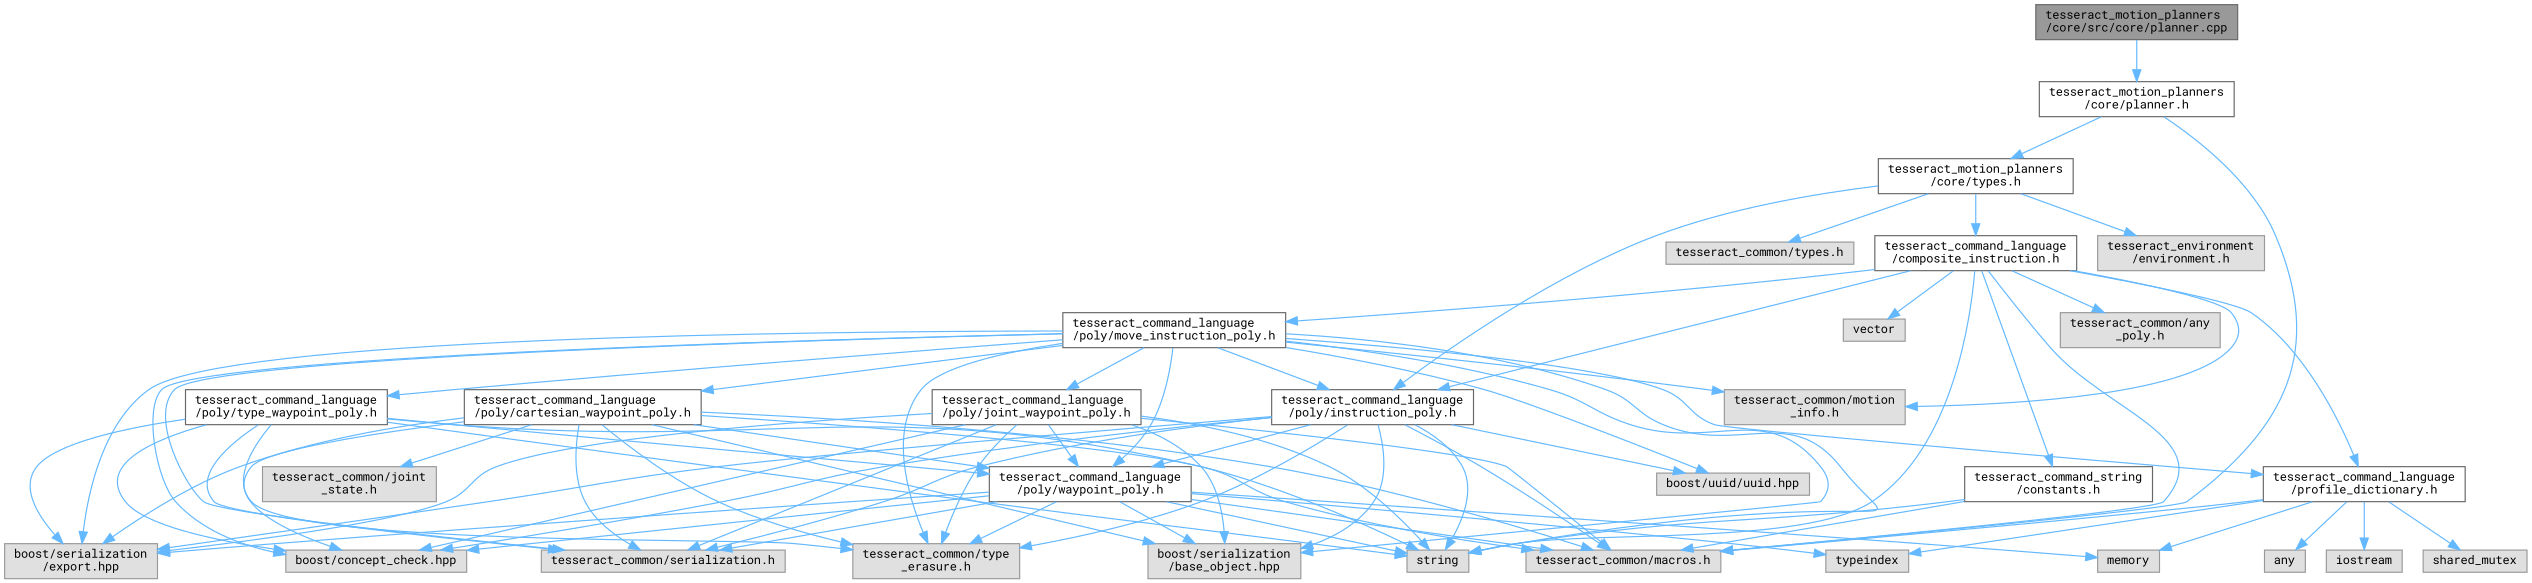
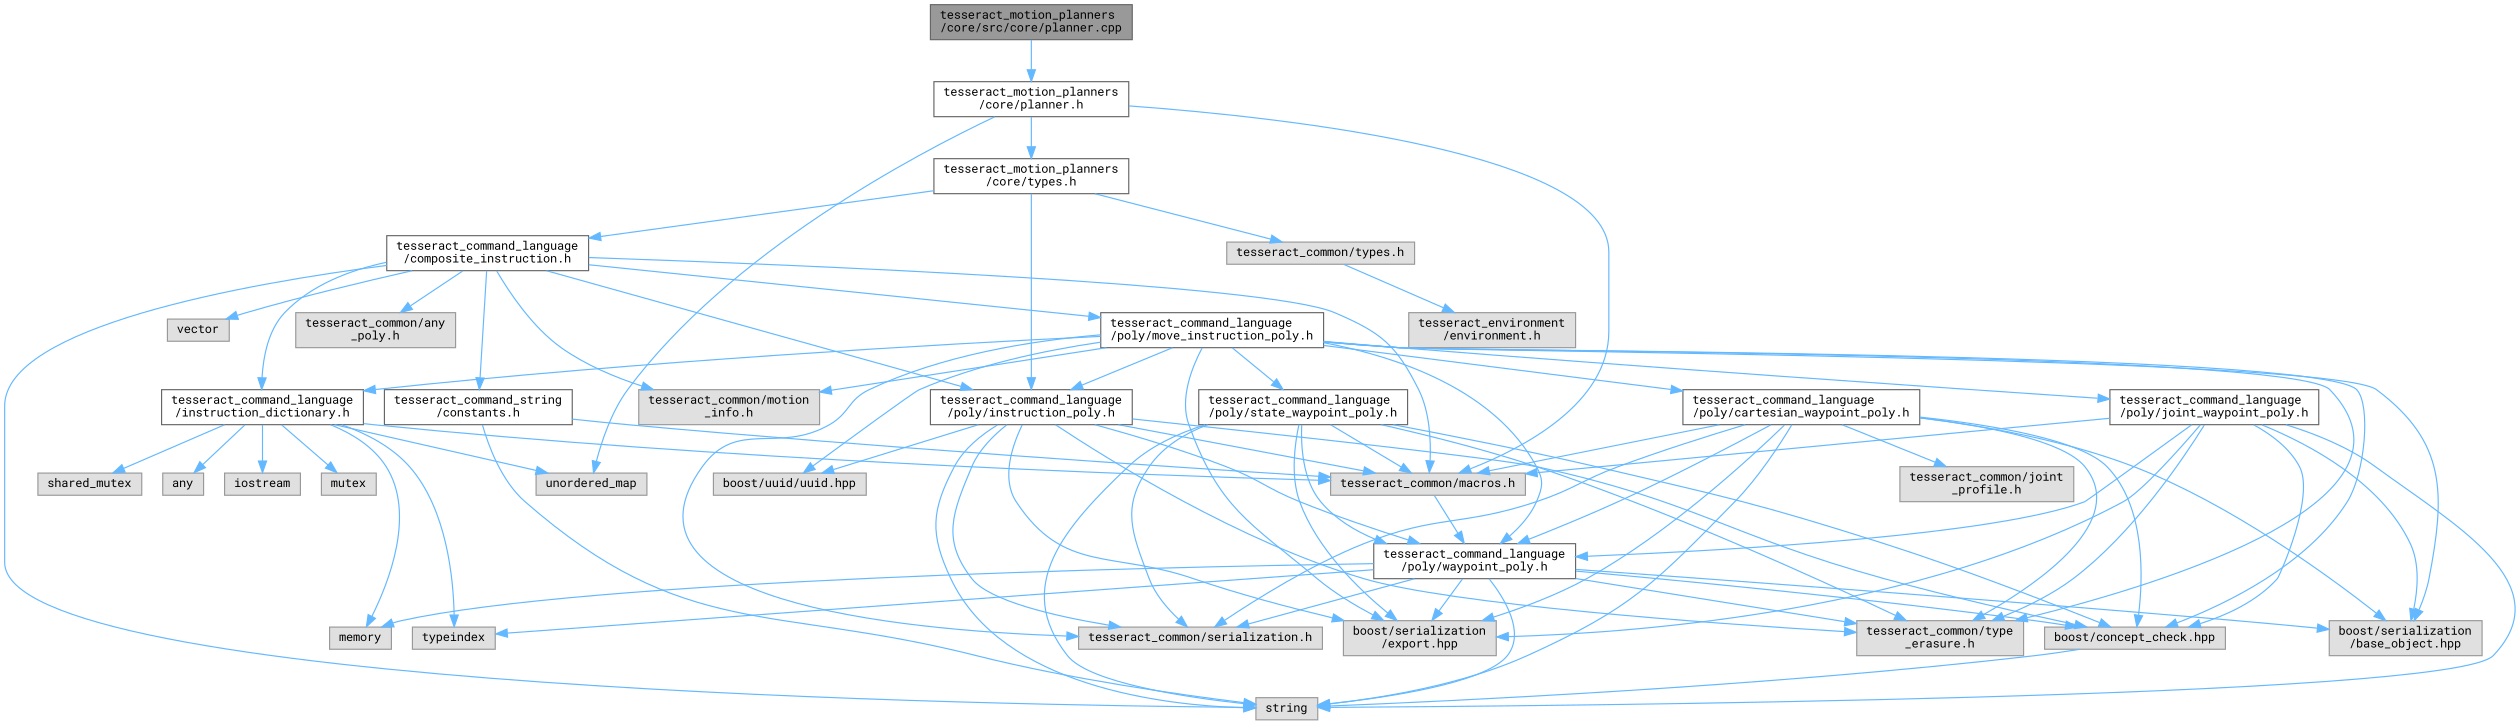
edge "tesseract_motion_planners /core/types.h" -> "tesseract_environment /environment.h": now "tesseract_common/types.h" -> "tesseract_environment /environment.h"
node "tesseract_command_language /poly/type_waypoint_poly.h": label "tesseract_command_language /poly/type_waypoint_poly.h" -> "tesseract_command_language /poly/state_waypoint_poly.h"
edge "tesseract_command_language /poly/move_instruction_poly.h" -> "string": now "boost/concept_check.hpp" -> "string"
edge "tesseract_command_language /poly/instruction_poly.h" -> "boost/serialization /base_object.hpp": removed
node "tesseract_common/joint _state.h": label "tesseract_common/joint _state.h" -> "tesseract_common/joint _profile.h"
node "mutex": added
node "unordered_map": added
node "tesseract_command_language /profile_dictionary.h": label "tesseract_command_language /profile_dictionary.h" -> "tesseract_command_language /instruction_dictionary.h"
edge "tesseract_command_language /poly/joint_waypoint_poly.h" -> "tesseract_common/serialization.h": removed
edge "tesseract_command_language /poly/waypoint_poly.h" -> "tesseract_common/macros.h": reversed
